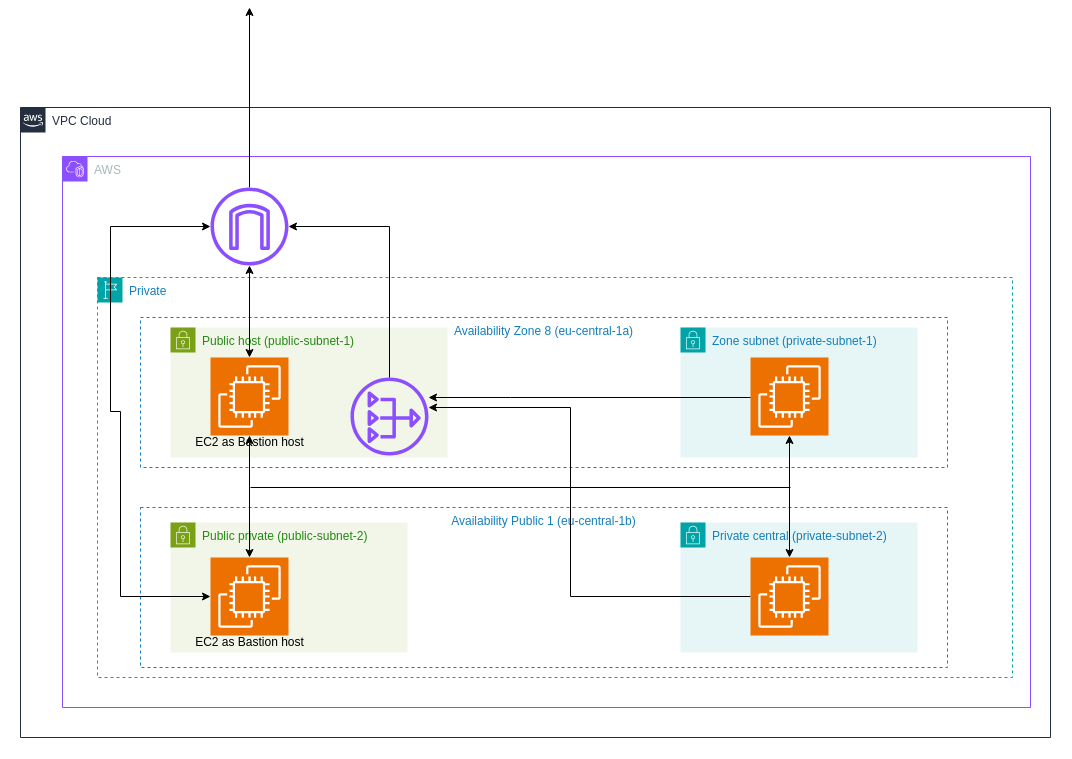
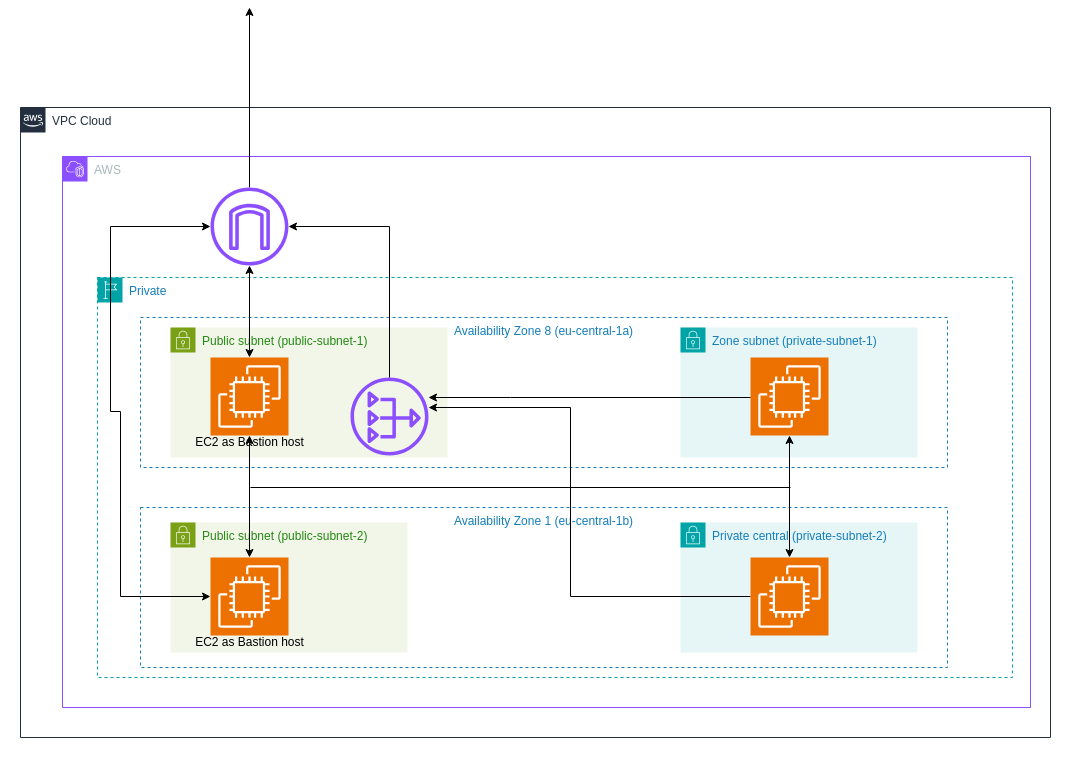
node "Public host (public-subnet-1)": label "Public host (public-subnet-1)" -> "Public subnet (public-subnet-1)"
node "Availability Public 1 (eu-central-1b)": label "Availability Public 1 (eu-central-1b)" -> "Availability Zone 1 (eu-central-1b)"
node "Public private (public-subnet-2)": label "Public private (public-subnet-2)" -> "Public subnet (public-subnet-2)"
